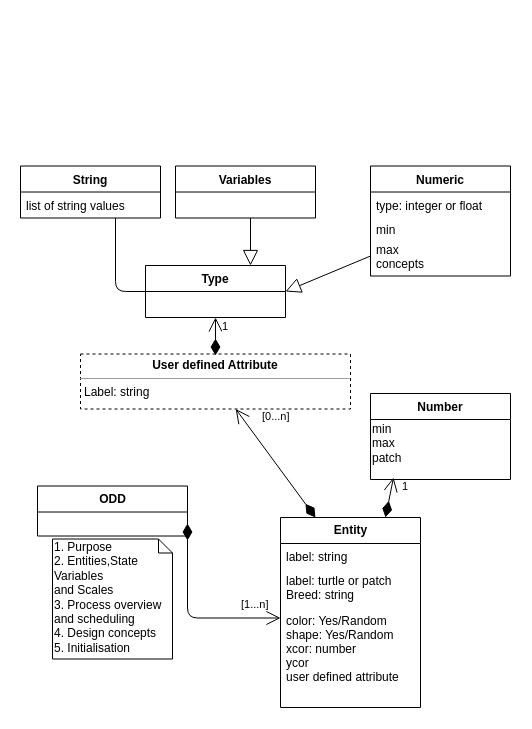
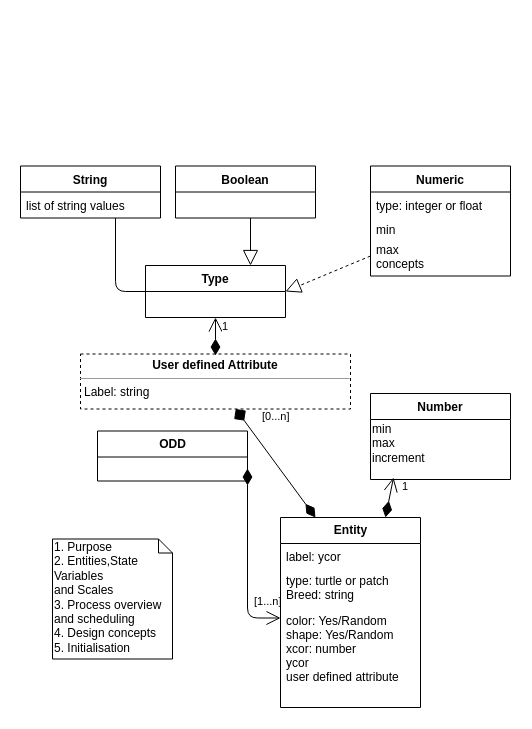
node "Variables": label "Variables" -> "Boolean"
edge "max concepts" -> "Type": style solid -> dashed
edge "User defined Attribute Label: string" -- "Entity": arrowhead open -> diamond
node "min max patch": label "min max patch" -> "min max increment"
node "ODD": moved (113, 511) -> (173, 456)
node "label: string": label "label: string" -> "label: ycor"
node "label: turtle or patch Breed: string": label "label: turtle or patch Breed: string" -> "type: turtle or patch Breed: string"
